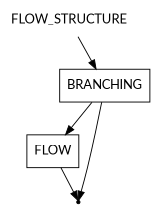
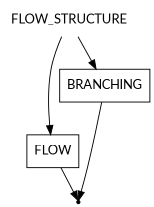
edge "BRANCHING" -> "FLOW": now "FLOW_STRUCTURE" -> "FLOW"
